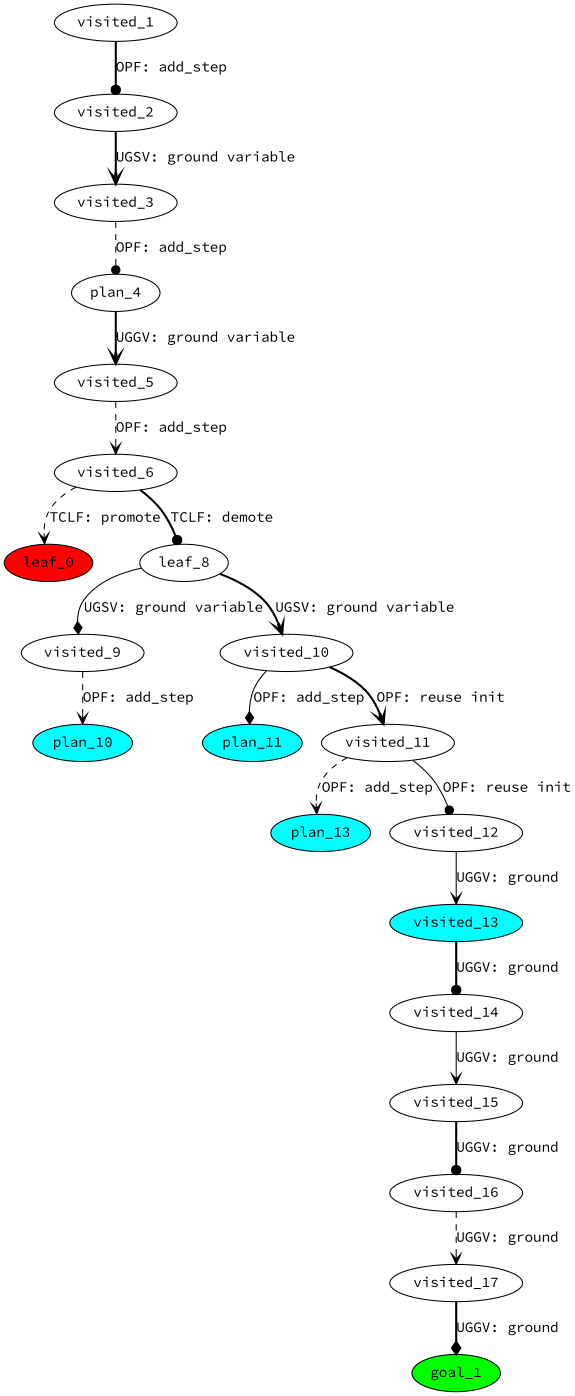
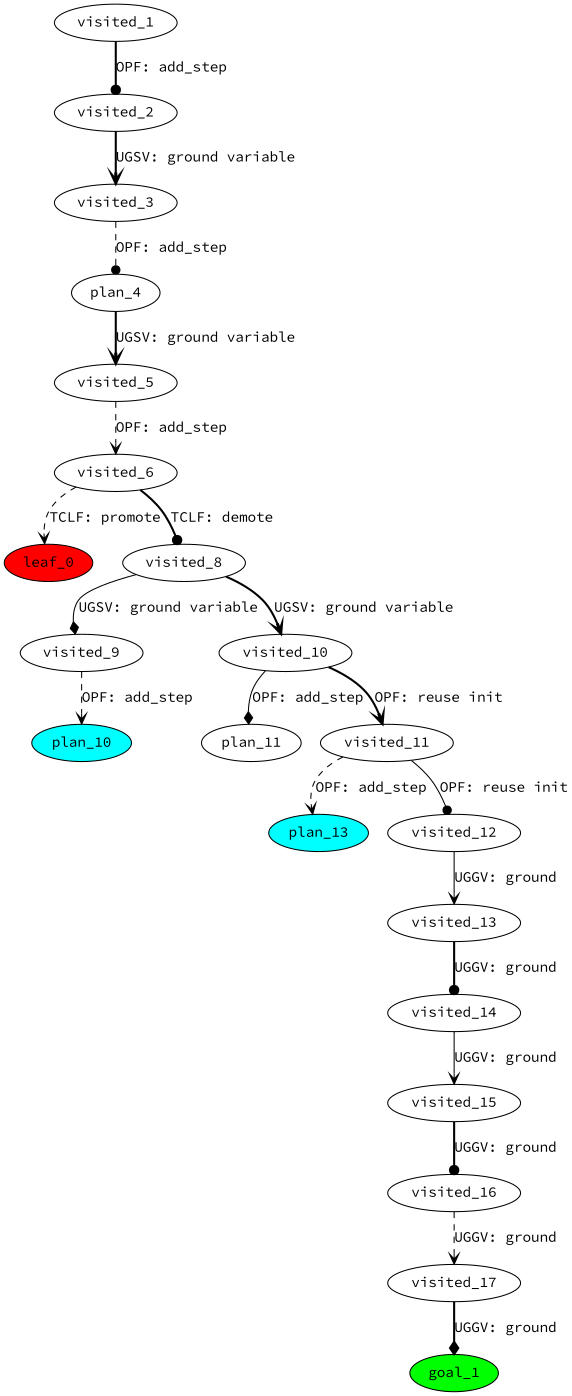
edge "plan_4" -> "visited_5": label "UGGV: ground variable" -> "UGSV: ground variable"
node "leaf_8": label "leaf_8" -> "visited_8"
node "plan_11": fillcolor cyan -> white
node "visited_13": fillcolor cyan -> white
